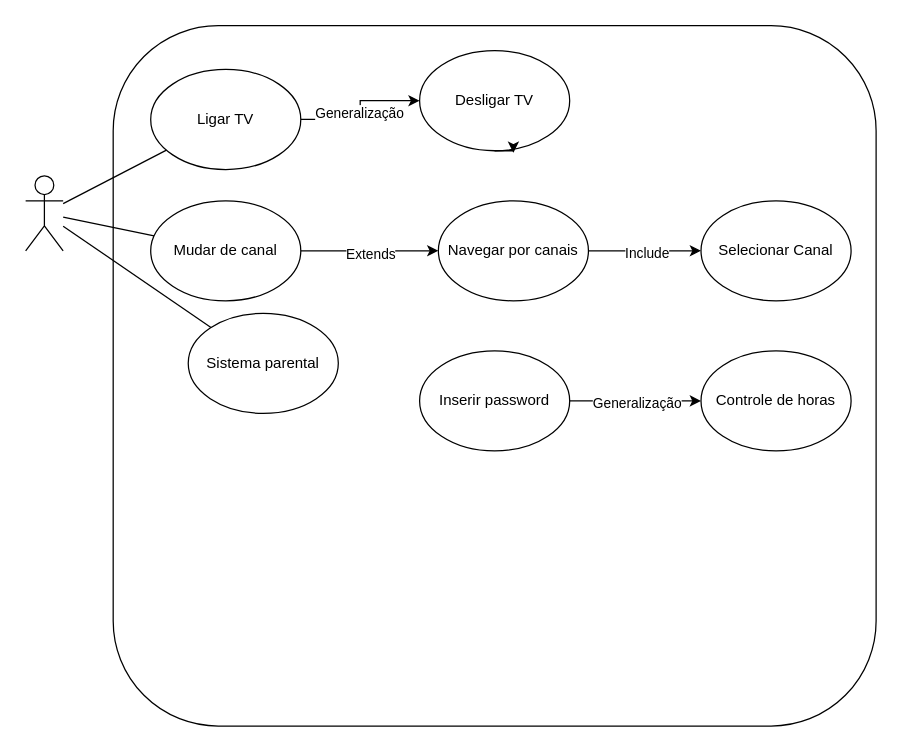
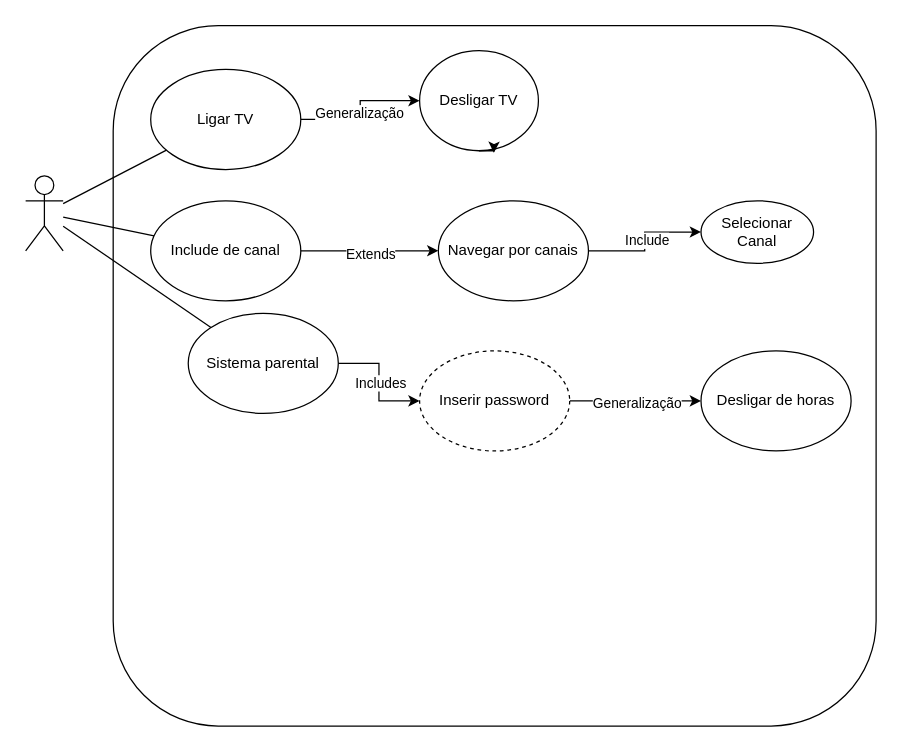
node "Desligar TV": size 150x100 -> 119x100
node "Mudar de canal": label "Mudar de canal" -> "Include de canal"
node "Selecionar Canal": size 150x100 -> 113x63
edge "Sistema parental" -> "Inserir password": added, label "Includes"
node "Inserir password": style solid -> dashed
node "Controle de horas": label "Controle de horas" -> "Desligar de horas"
